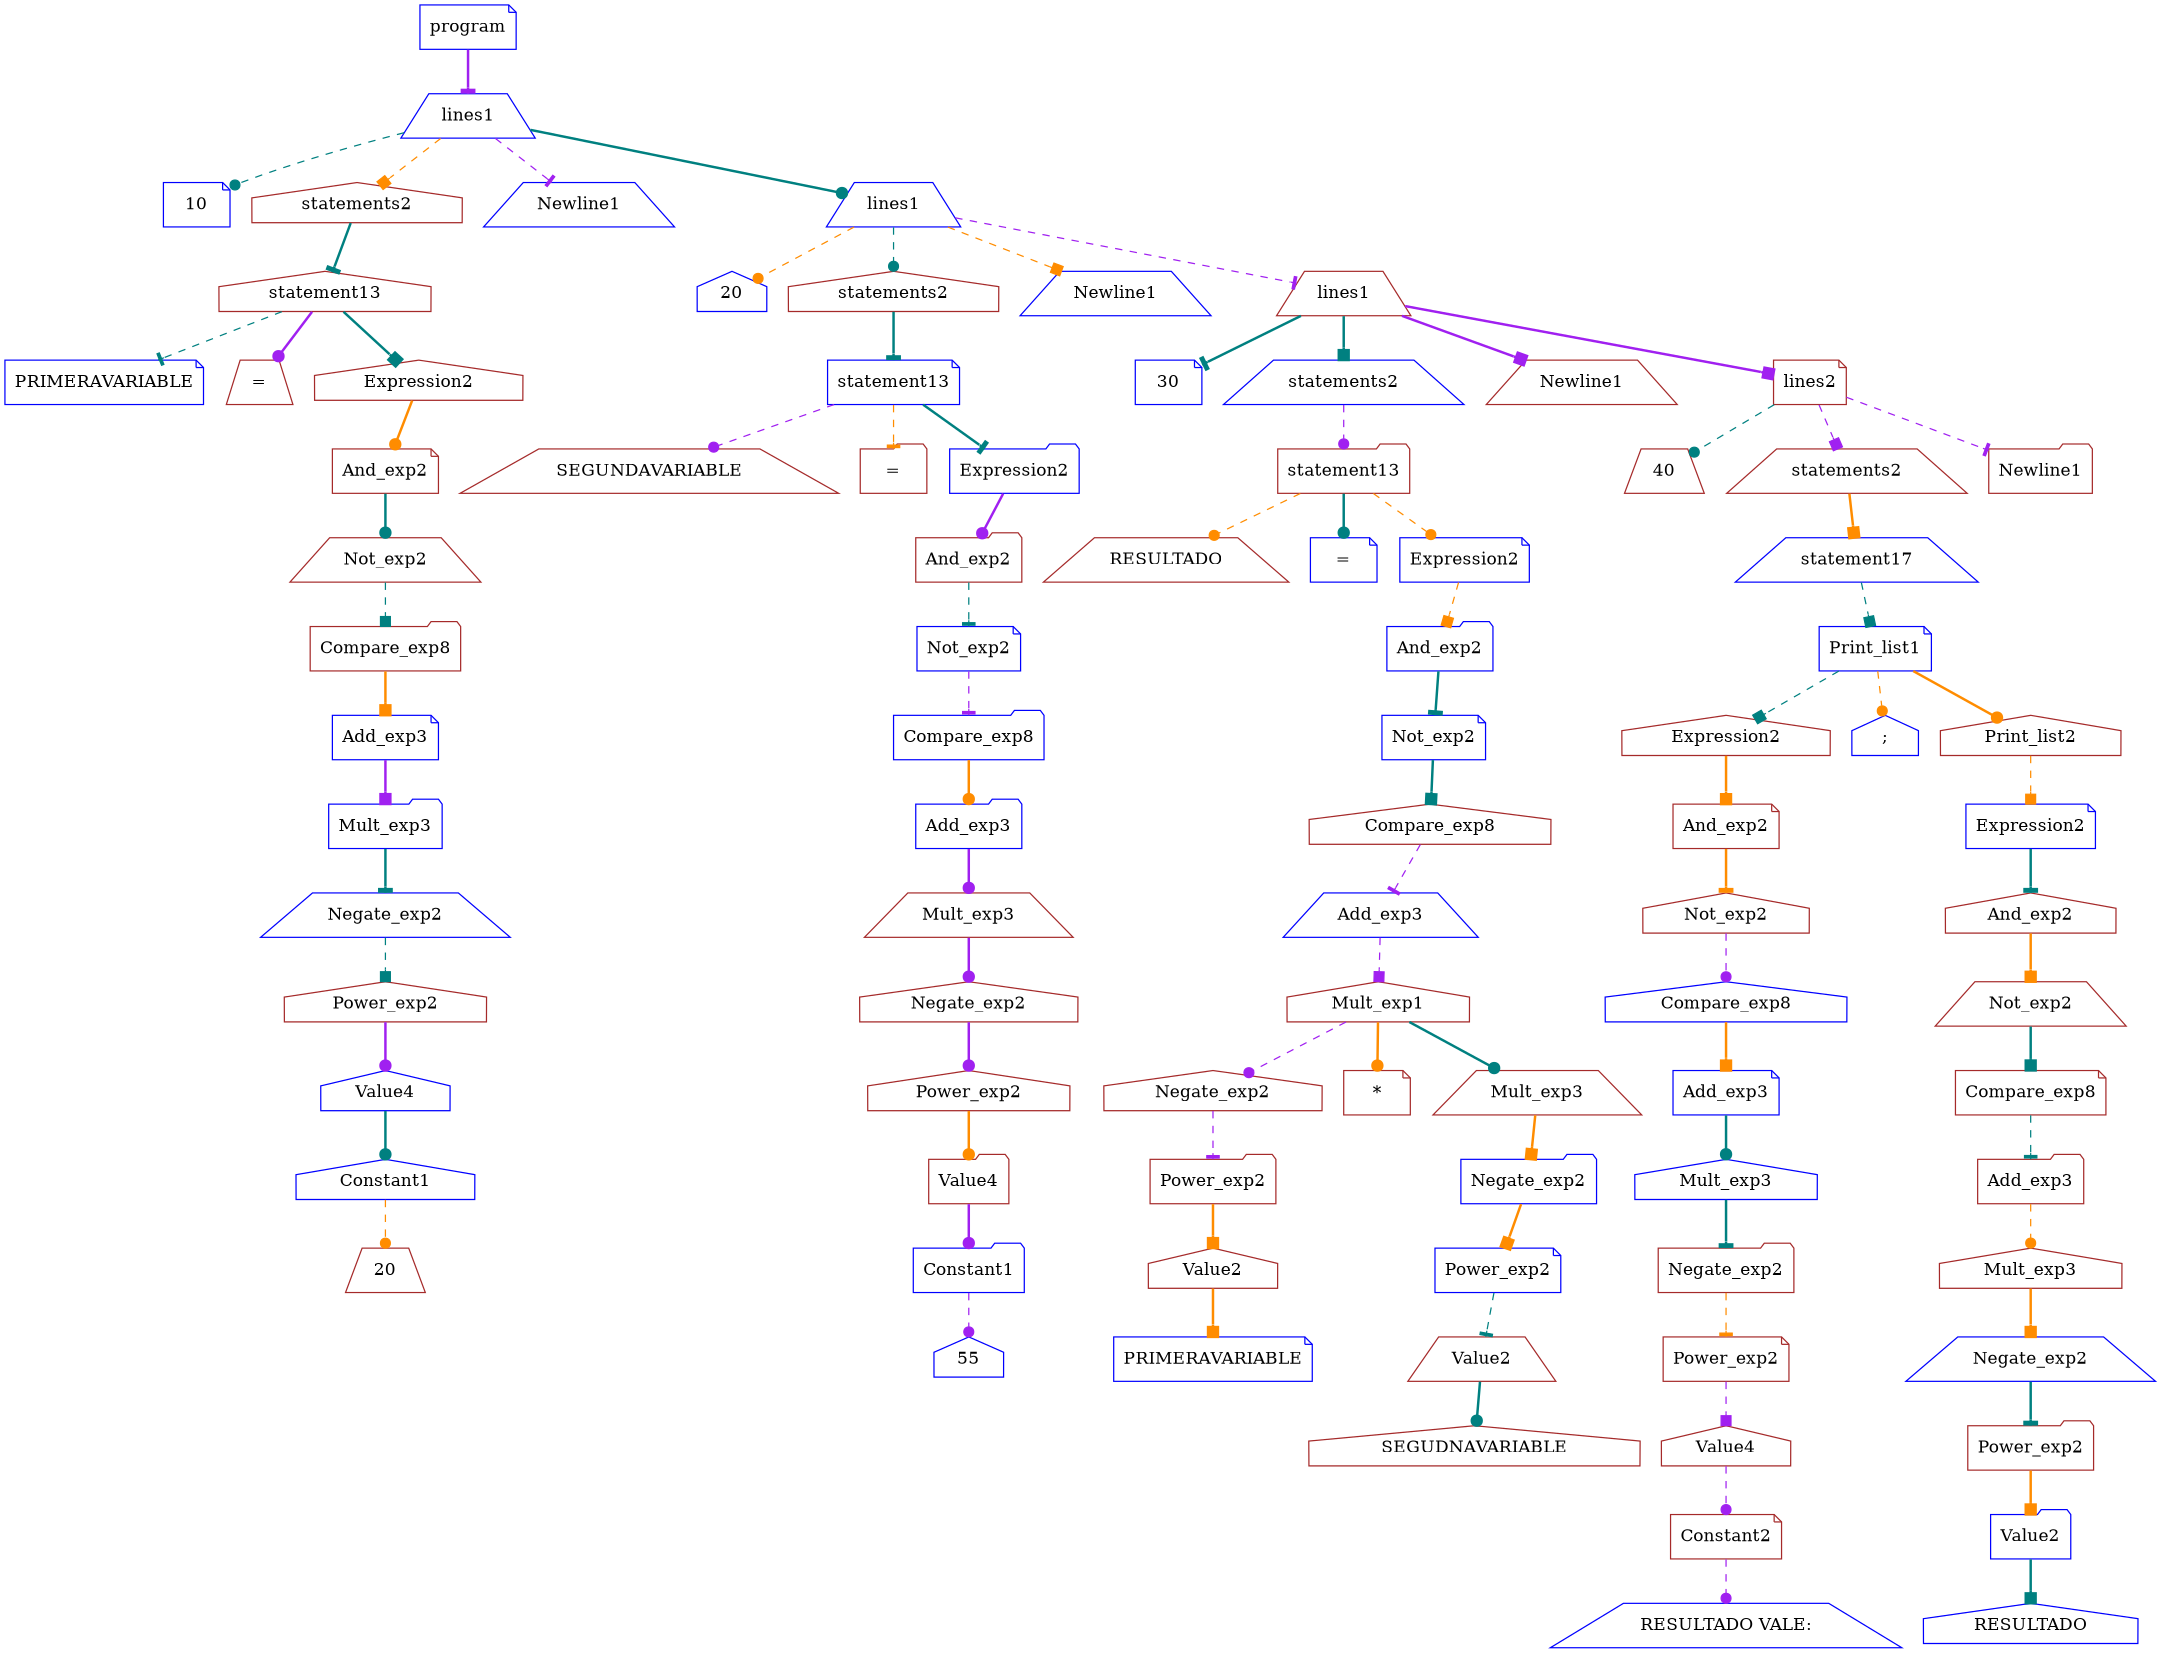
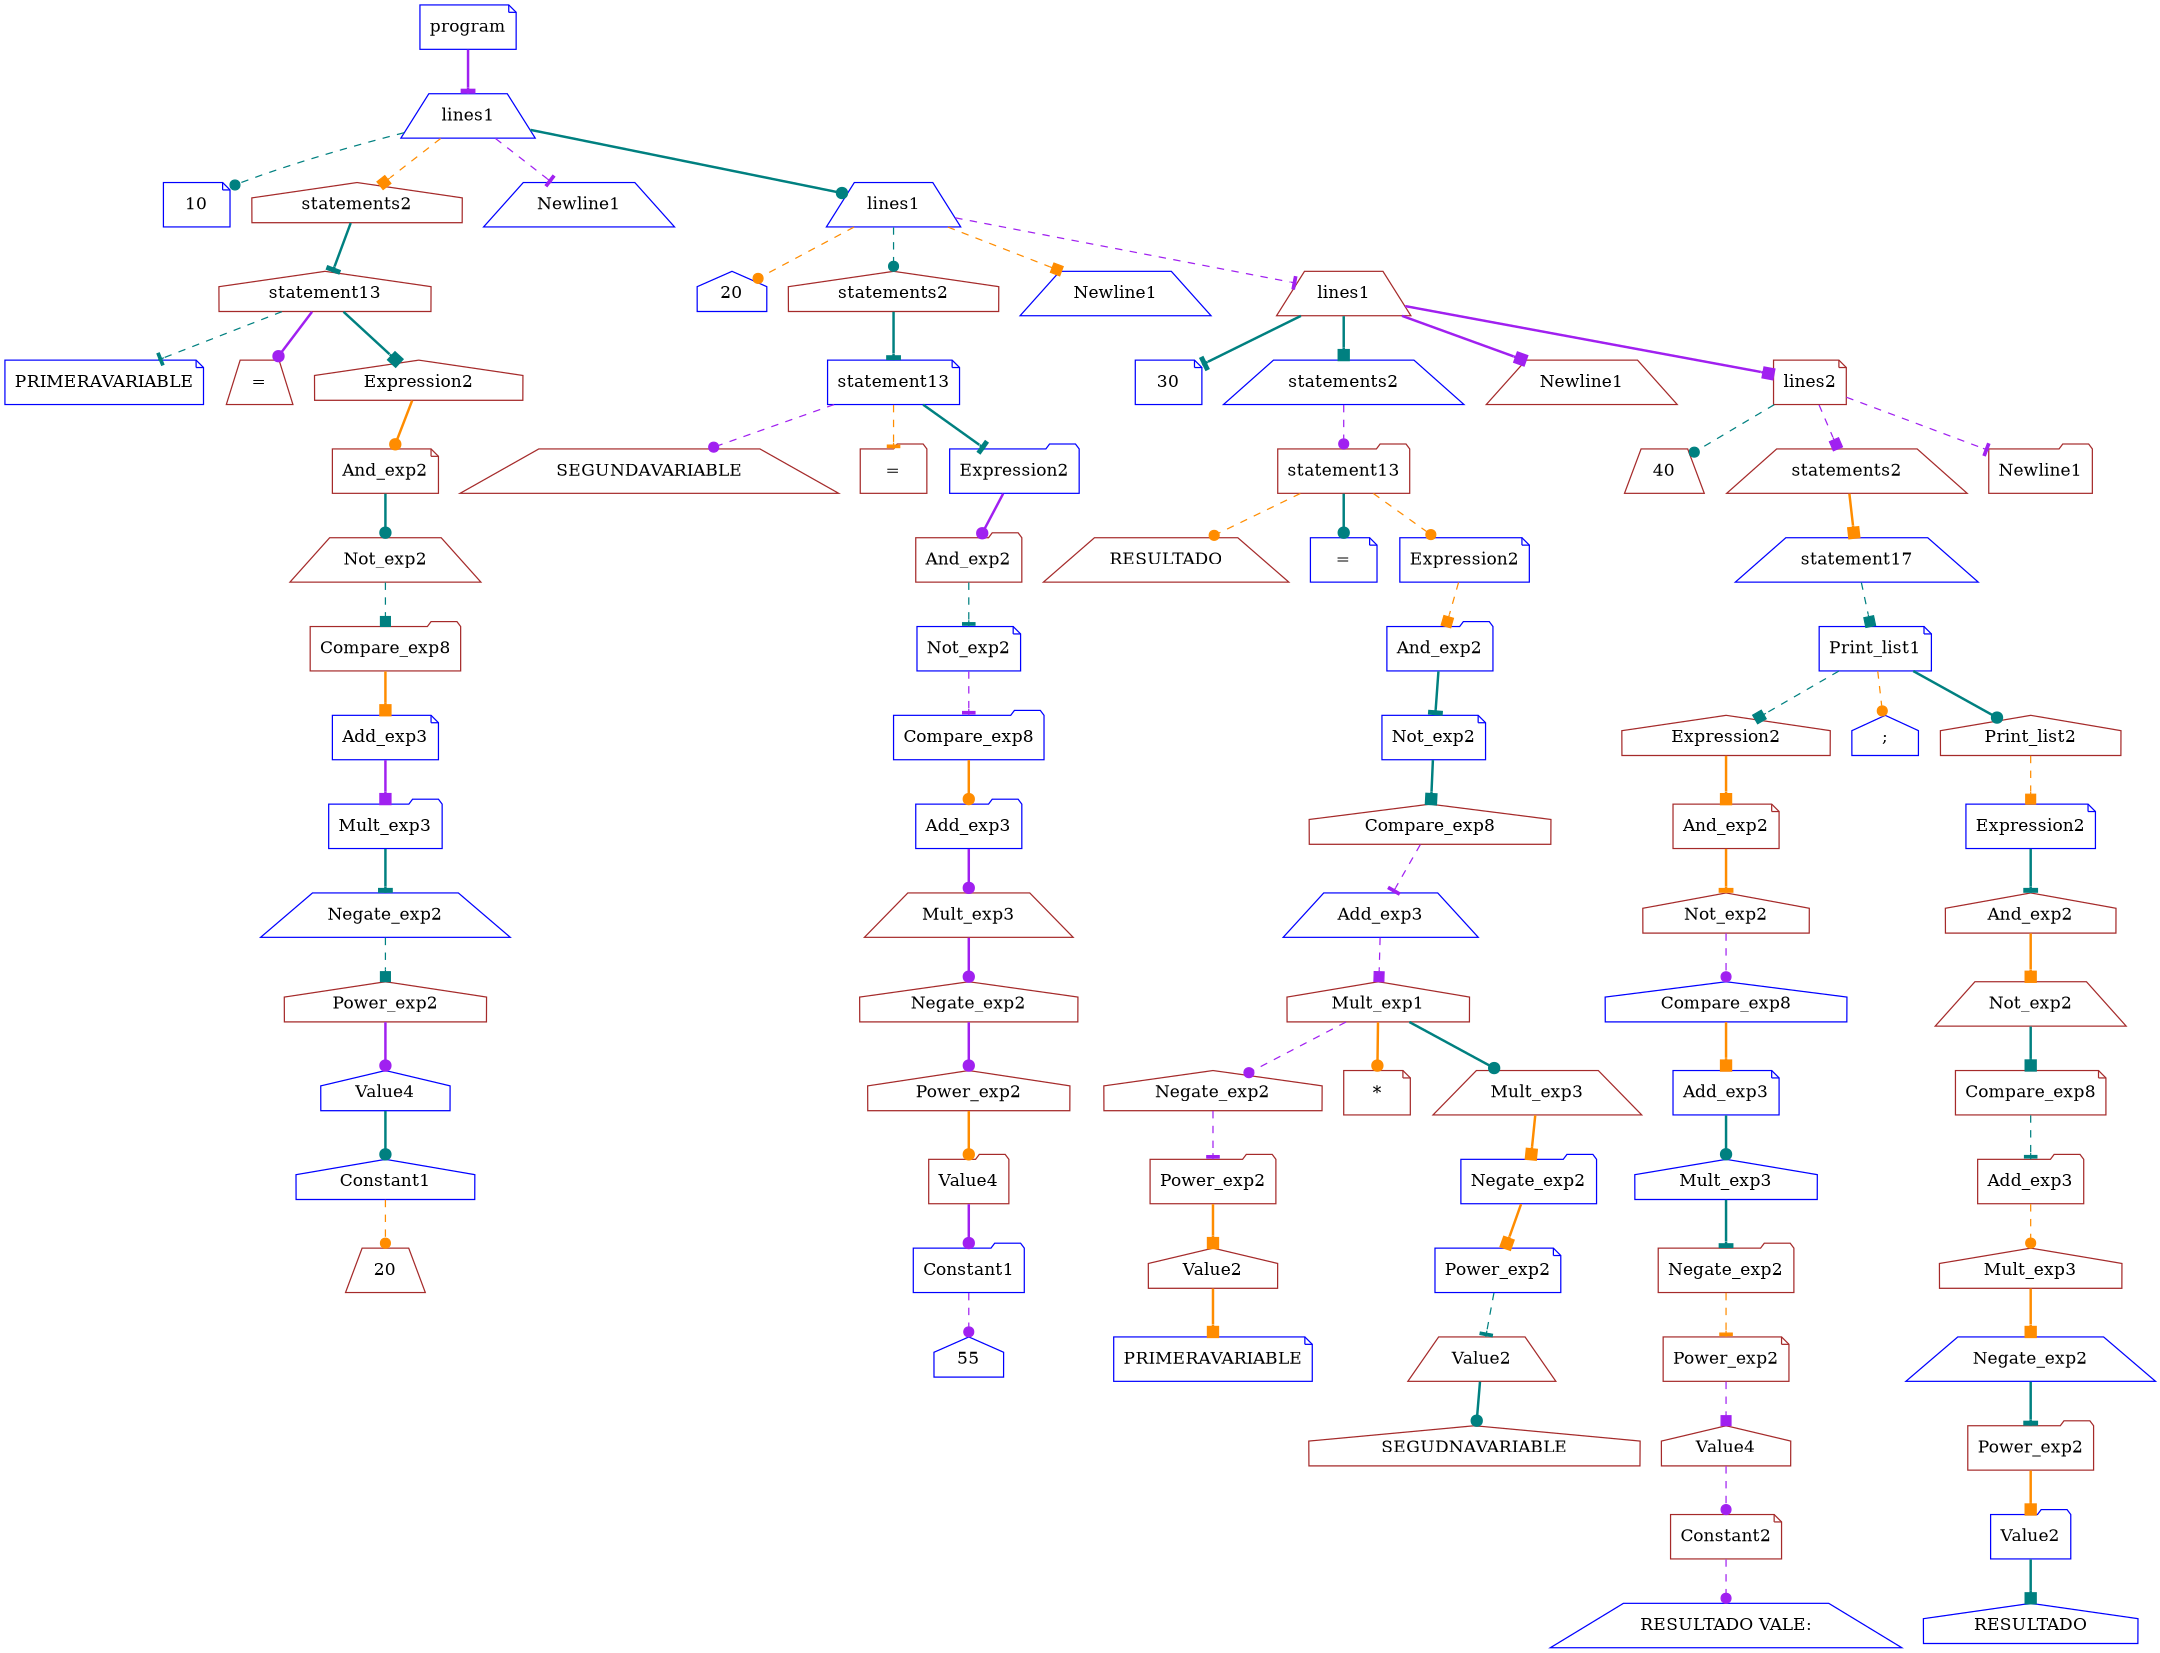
edge "Print_list1" -> "Print_list2": color darkorange -> teal
